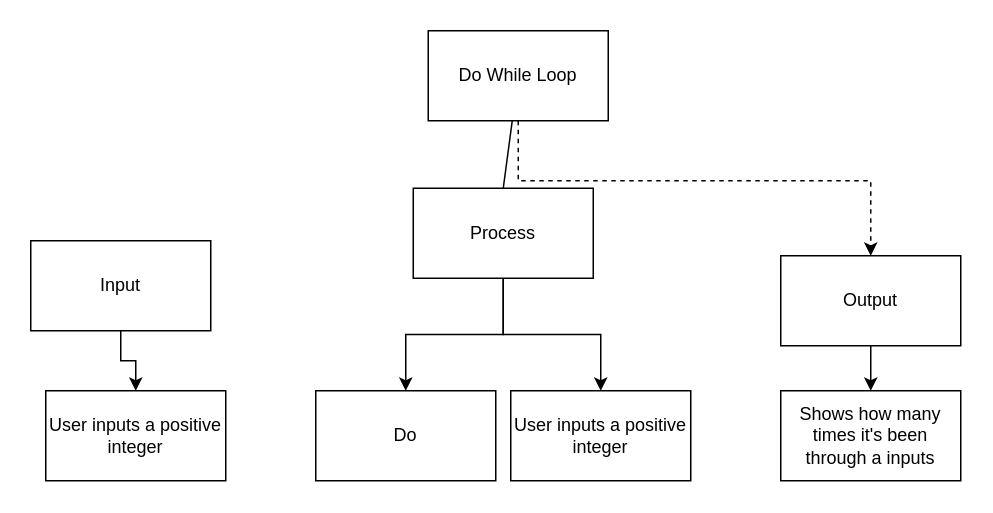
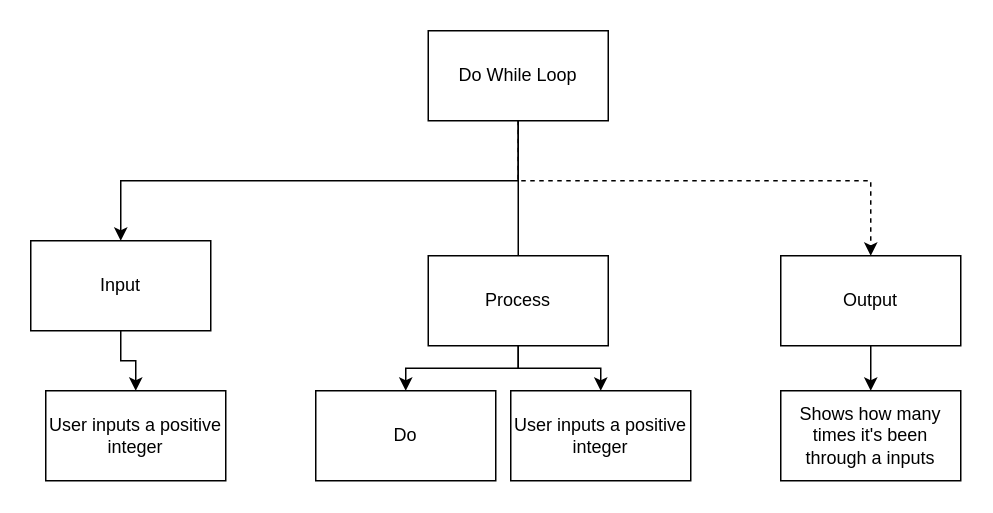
edge "Do While Loop" -> "Input": added
node "Process": moved (503, 233) -> (518, 301)
